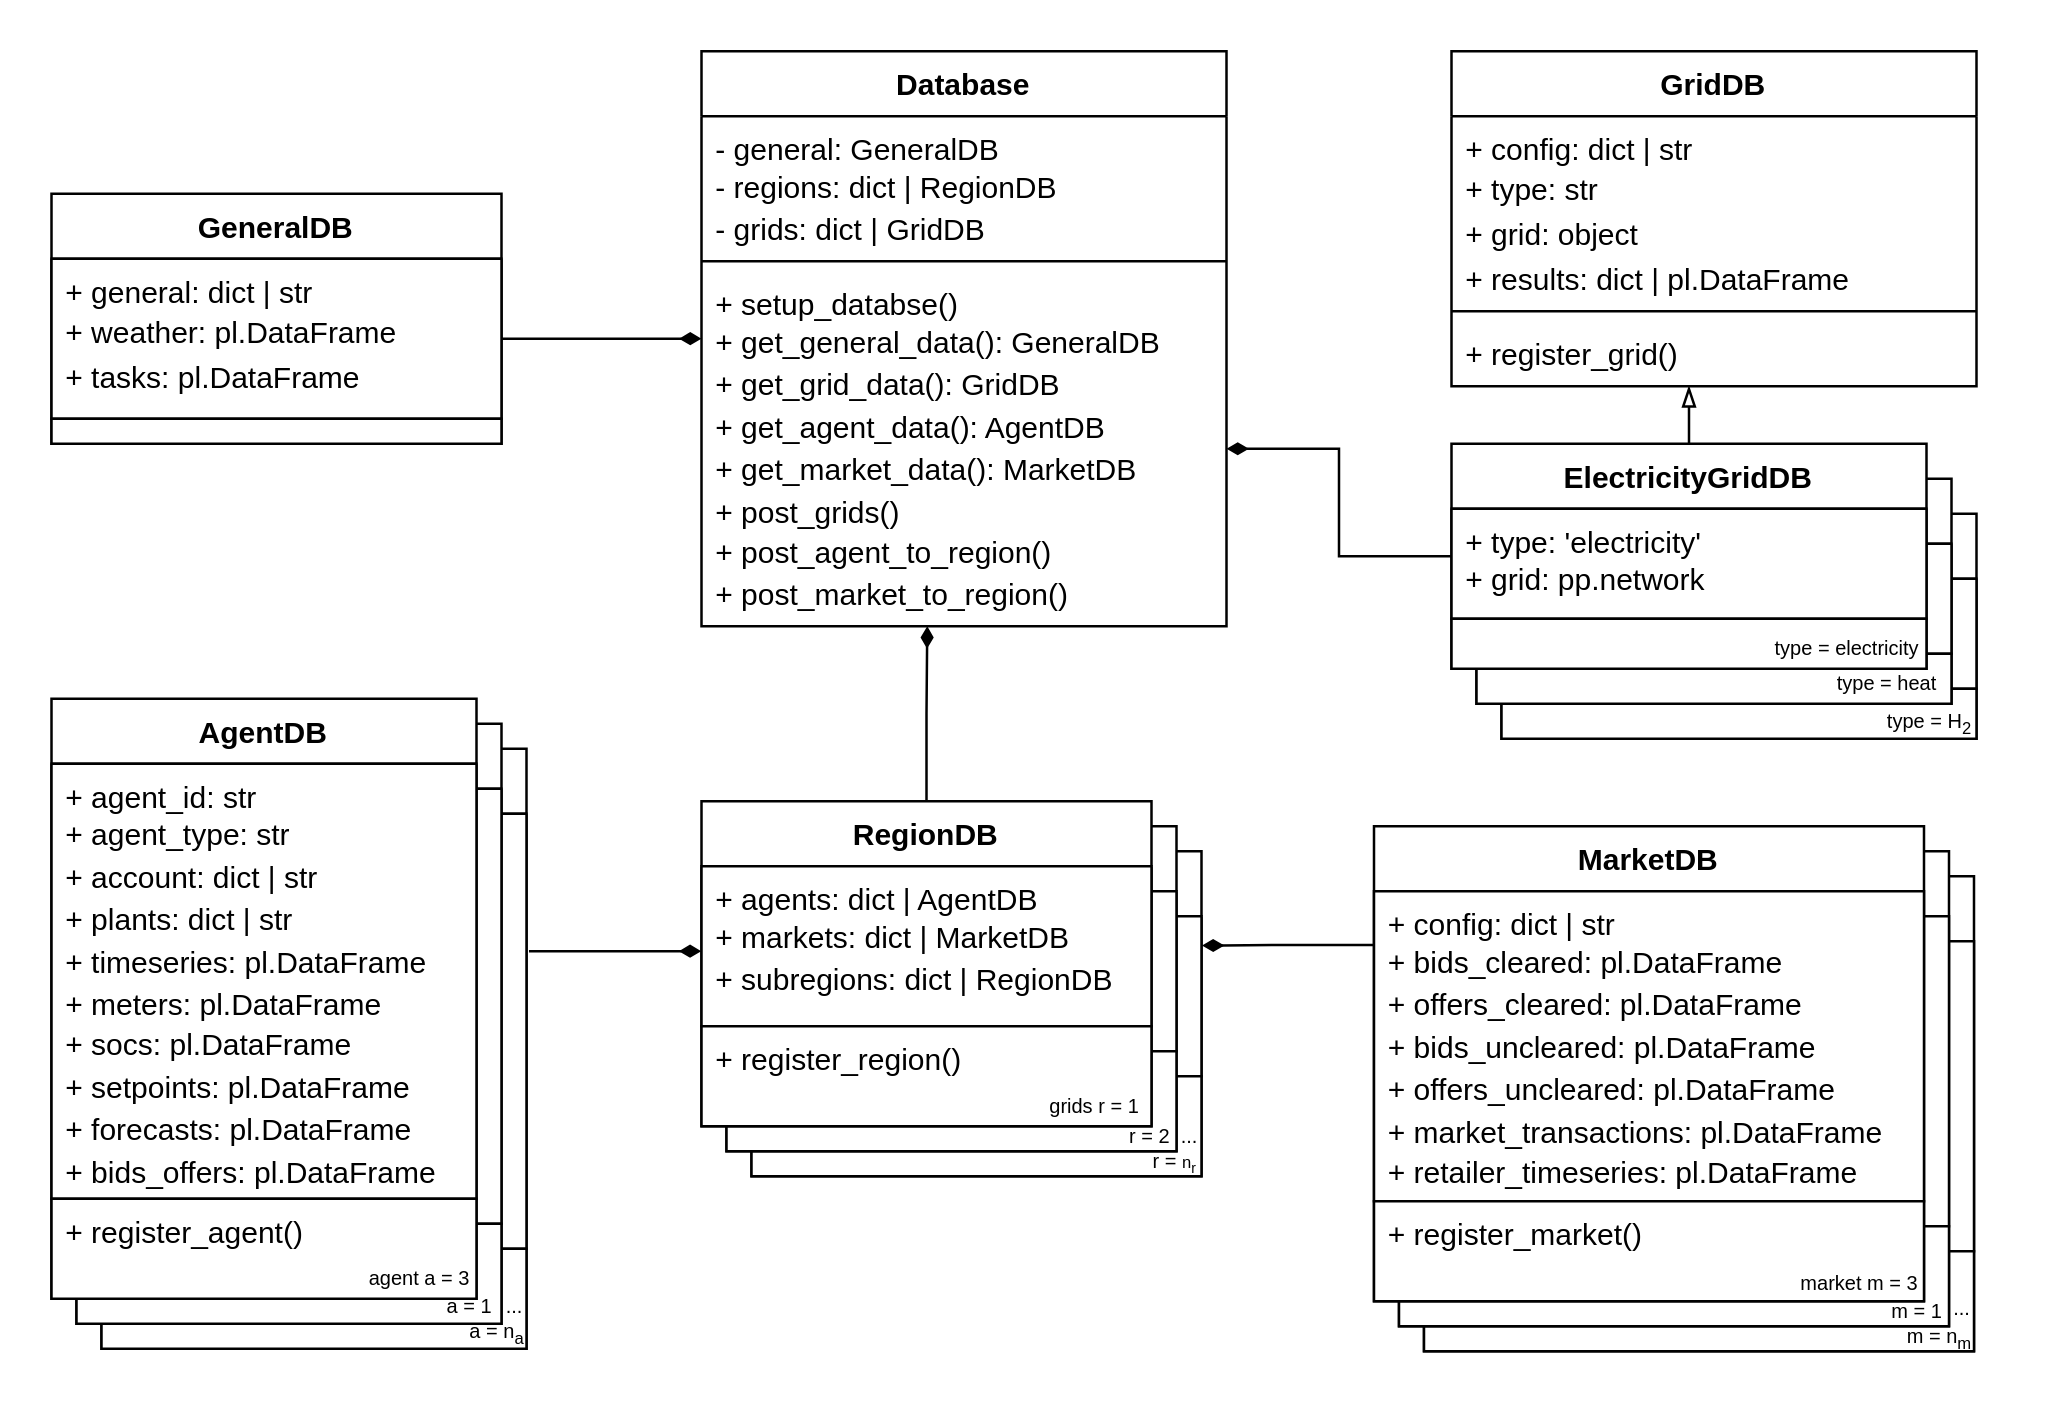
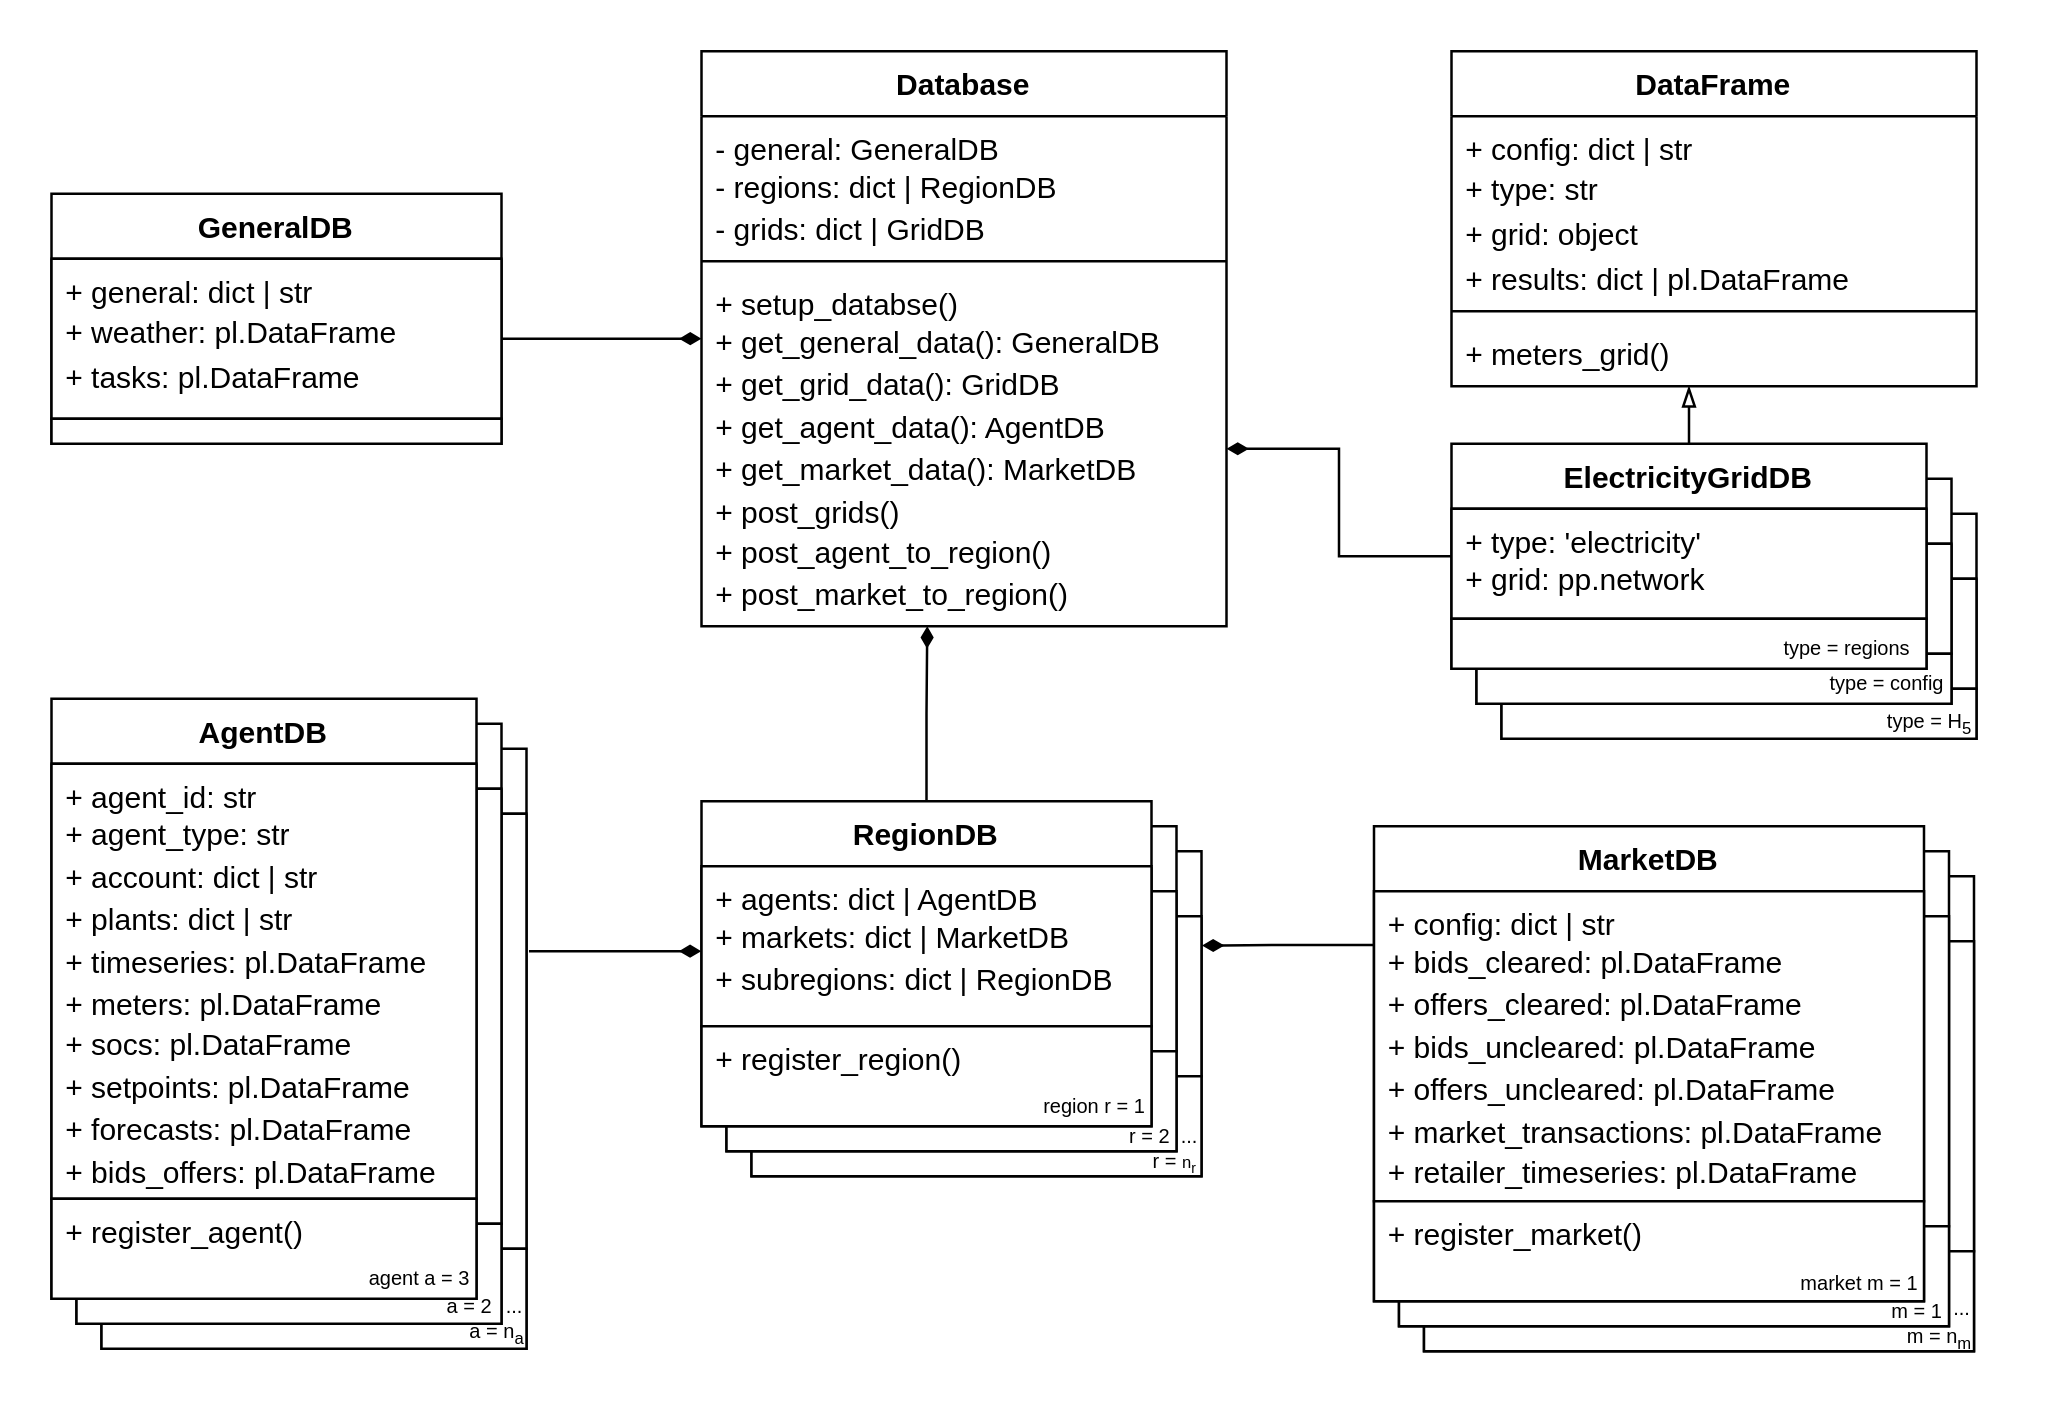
node "GridDB": label "GridDB" -> "DataFrame"
node "+ register_grid()": label "+ register_grid()" -> "+ meters_grid()"
node "type = electricity": label "type = electricity" -> "type = regions"
node "type = heat": label "type = heat" -> "type = config"
node "type = H2": label "type = H2" -> "type = H5"
node "grids r = 1": label "grids r = 1" -> "region r = 1"
node "market m = 3": label "market m = 3" -> "market m = 1"
node "a = 1": label "a = 1" -> "a = 2"
